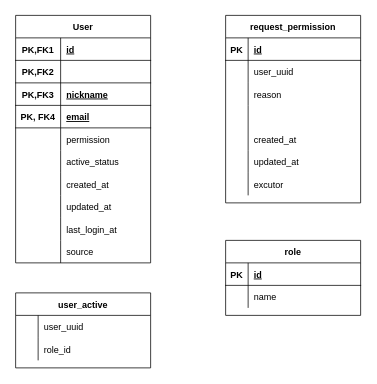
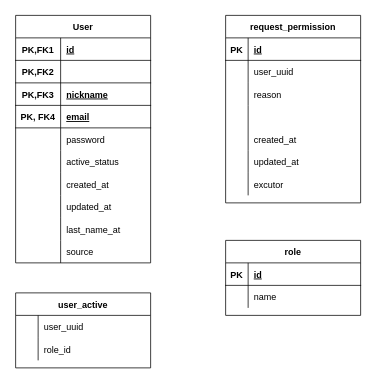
node "permission": label "permission" -> "password"
node "last_login_at": label "last_login_at" -> "last_name_at"
